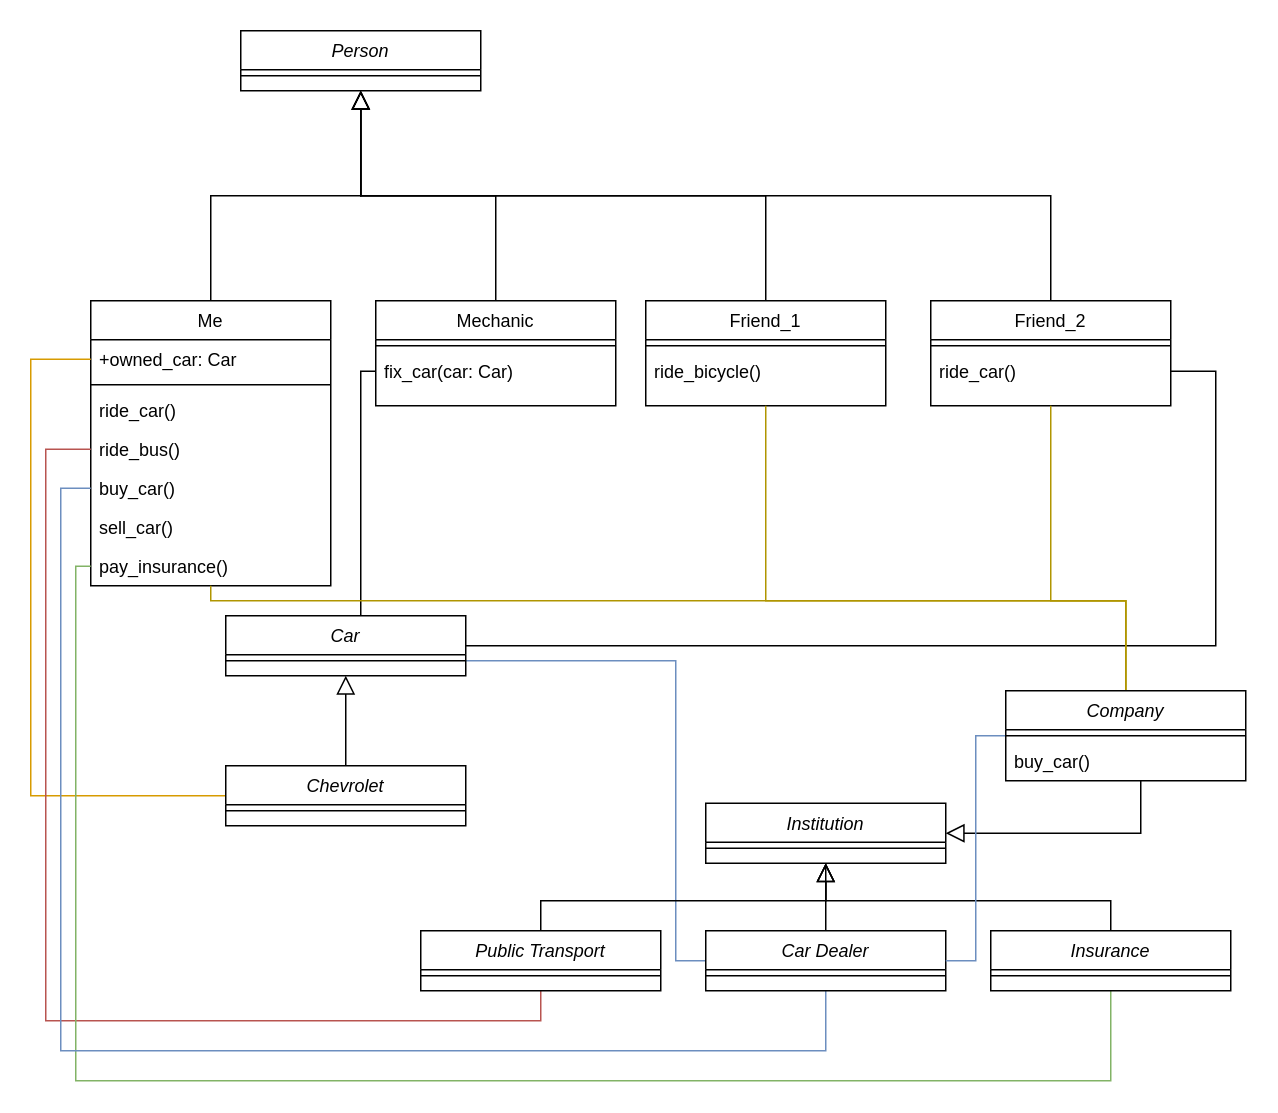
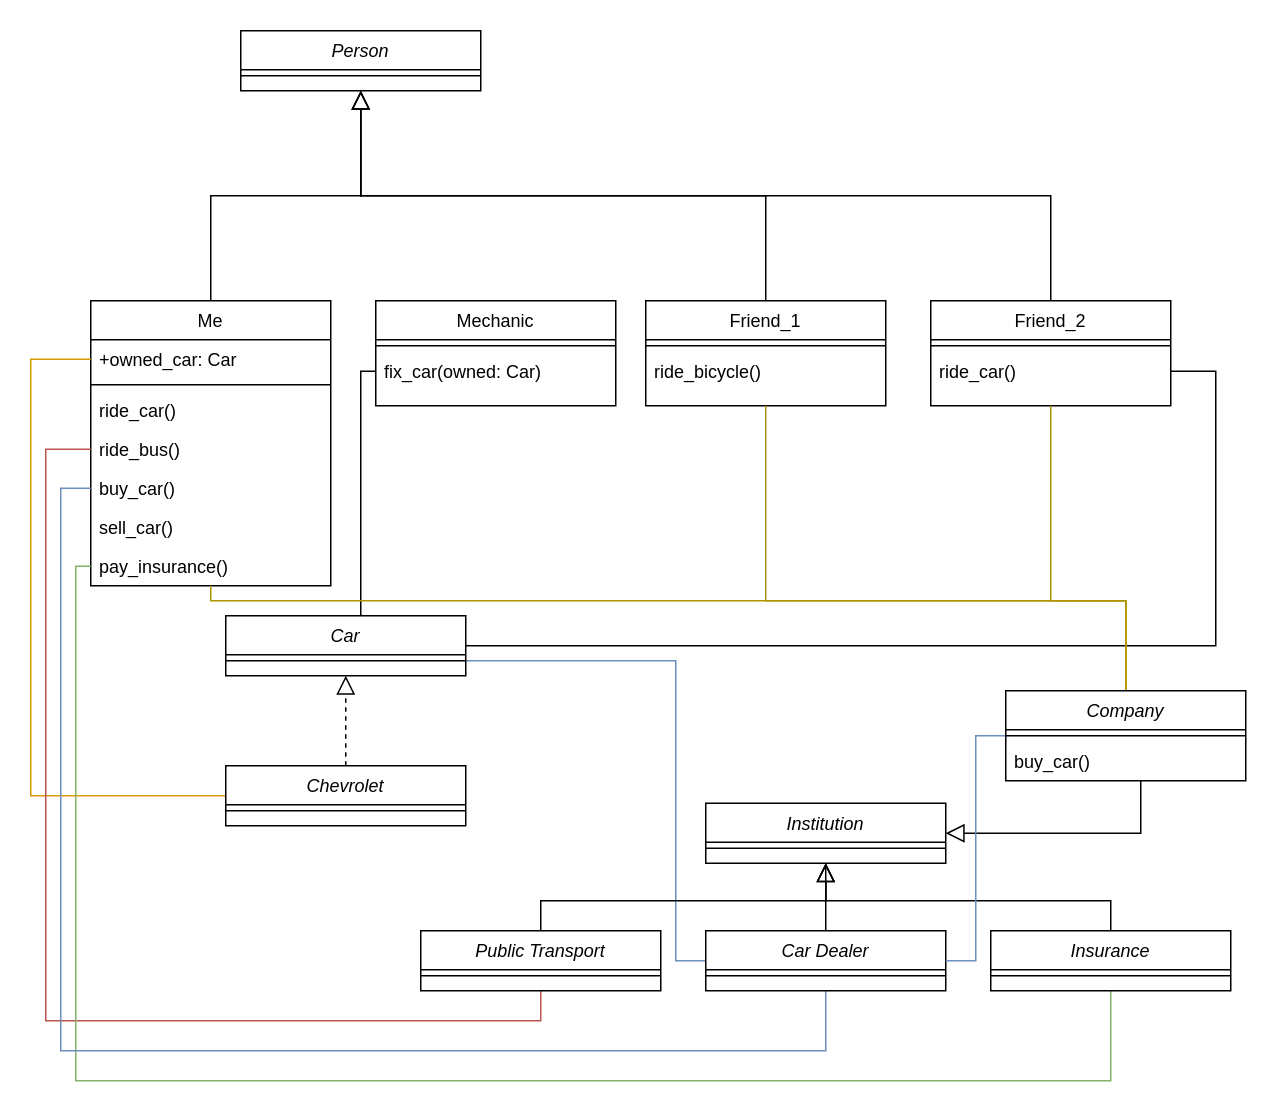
edge "Mechanic" -> "Person": removed
node "fix_car(car: Car)": label "fix_car(car: Car)" -> "fix_car(owned: Car)"
edge "Chevrolet" -> "Car": style solid -> dashed
